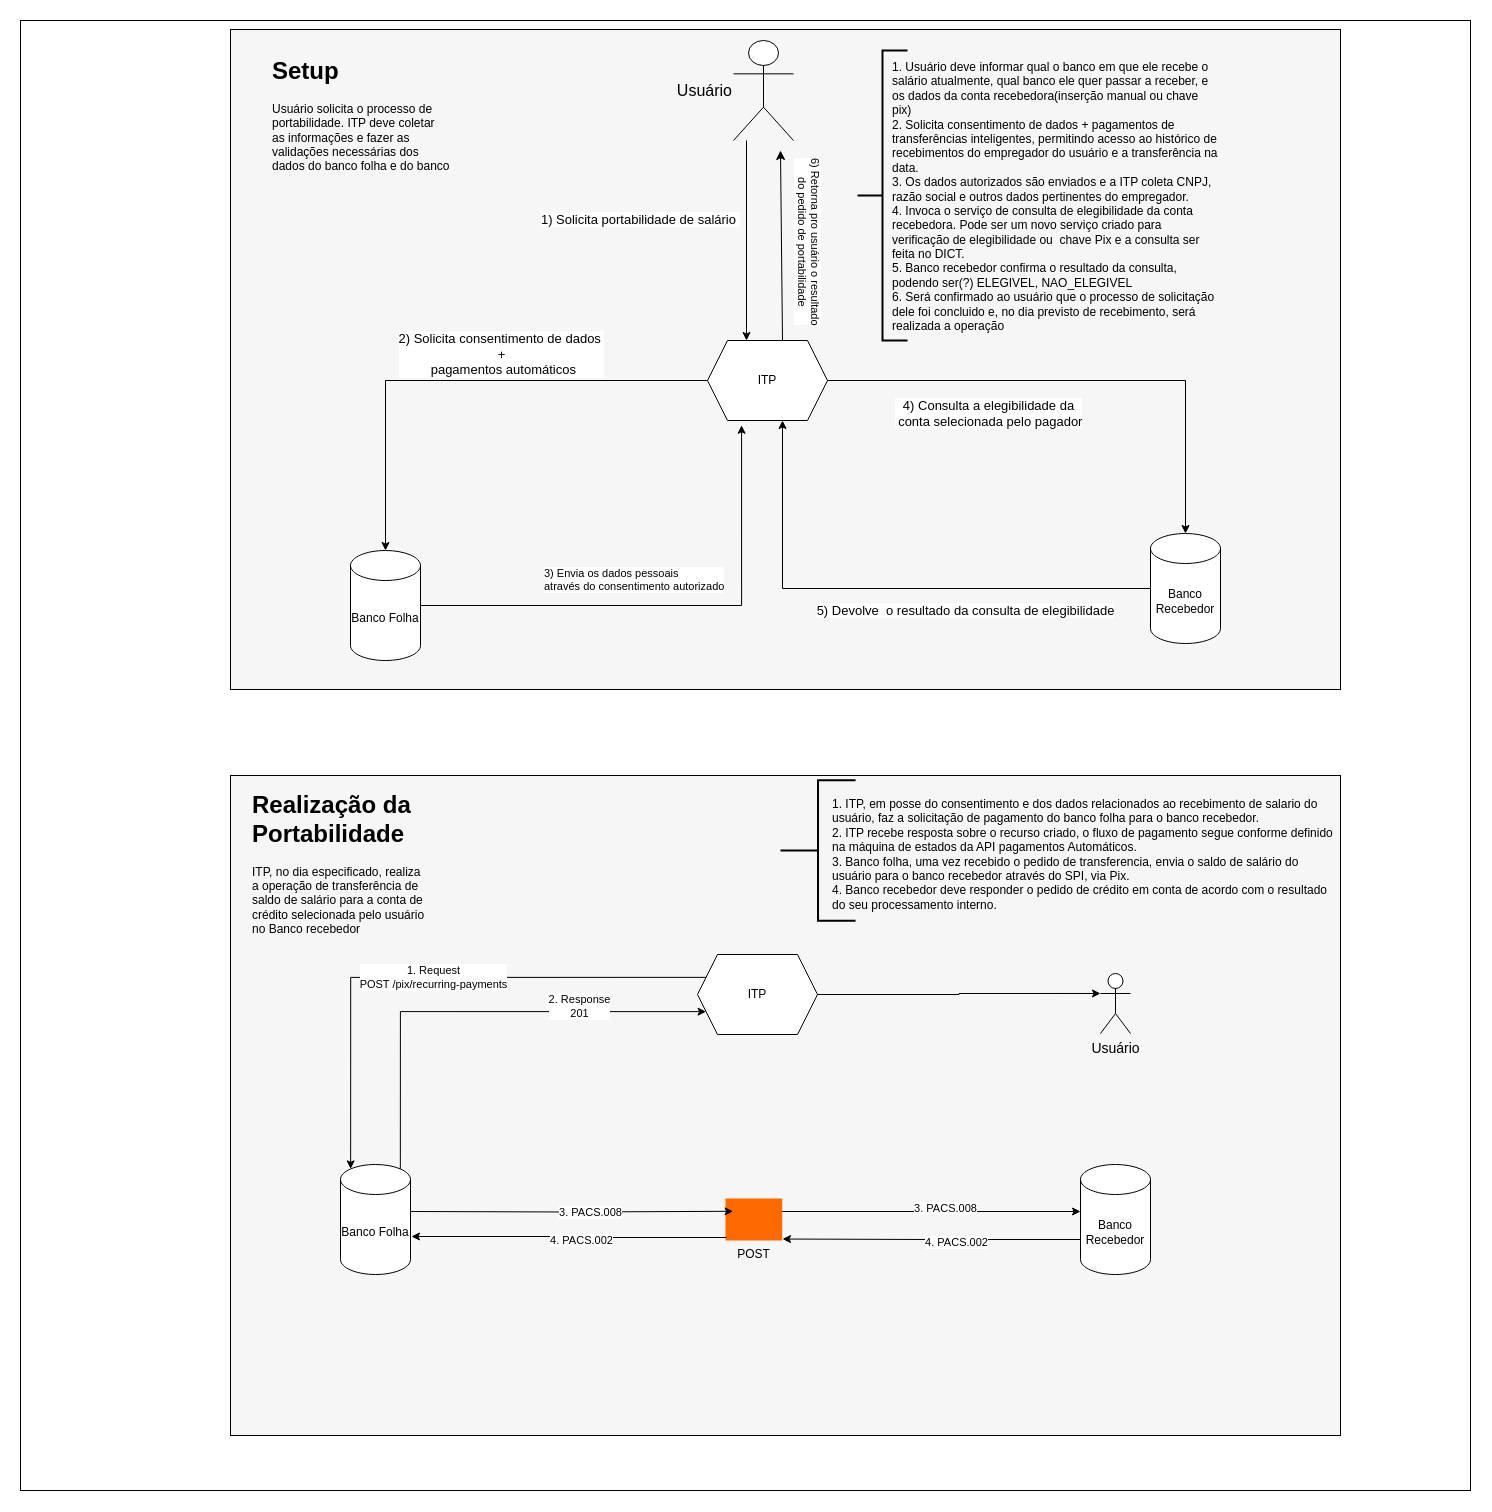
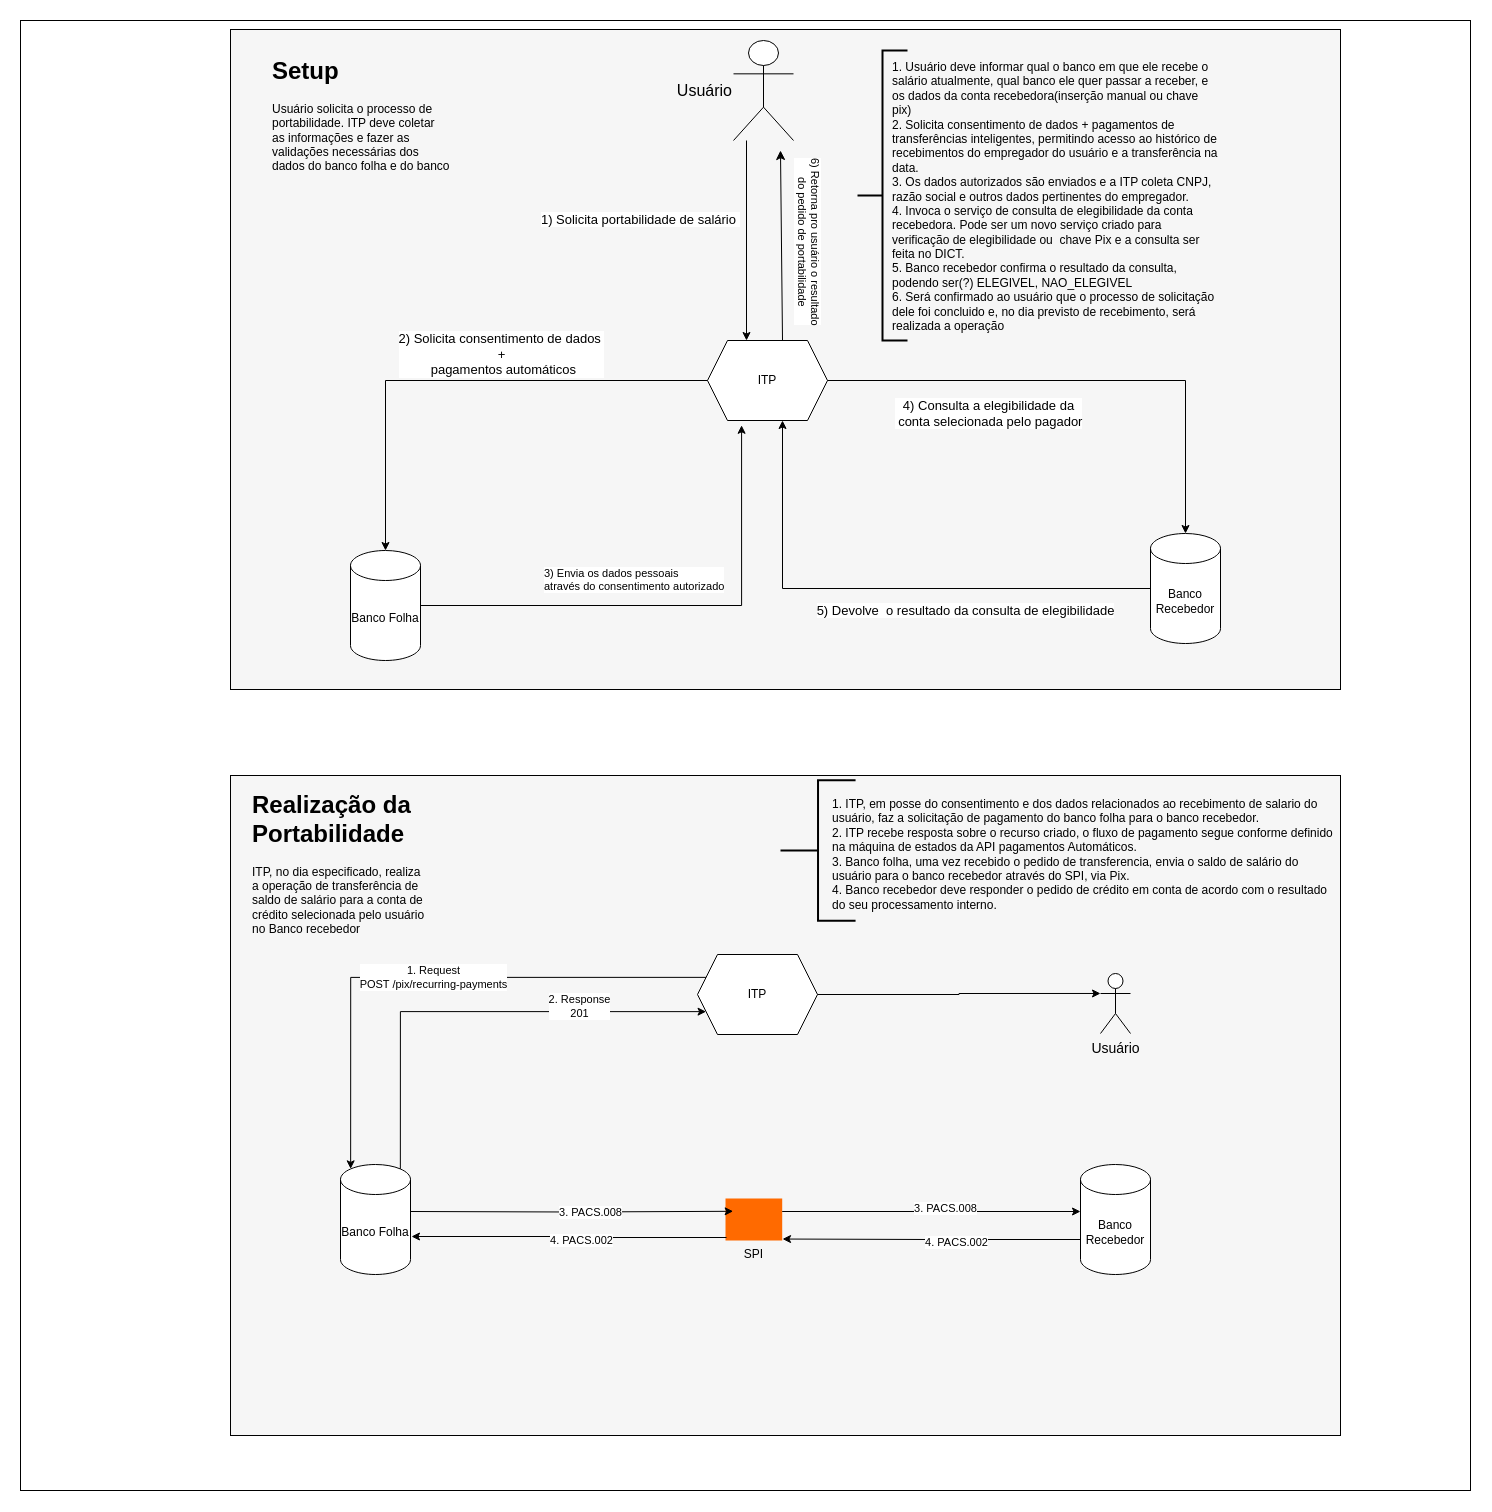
node "POST": label "POST" -> "SPI"
